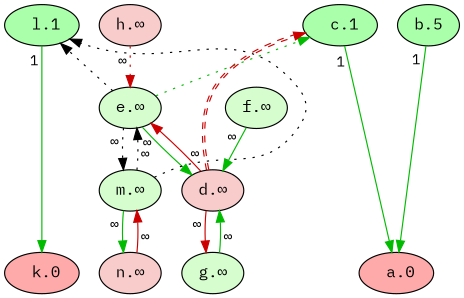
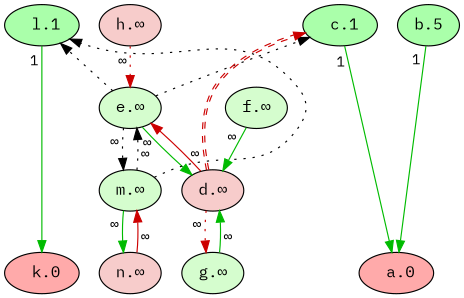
edge "e.∞" -> "c.1": color #00bb00 -> black
edge "d.∞" -> "g.∞": style solid -> dotted
